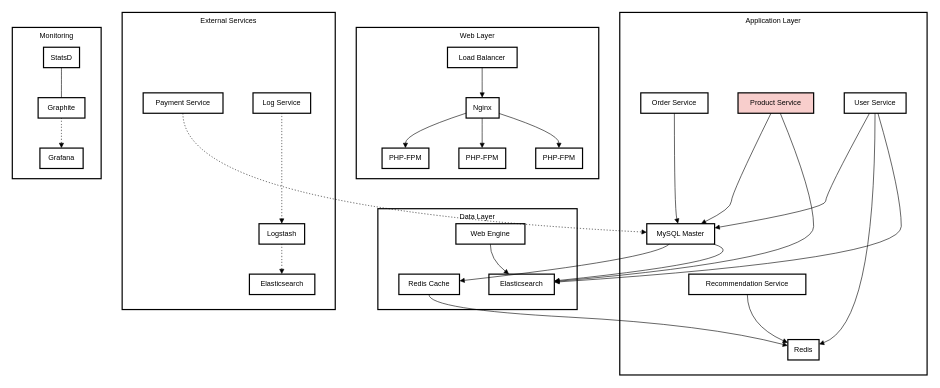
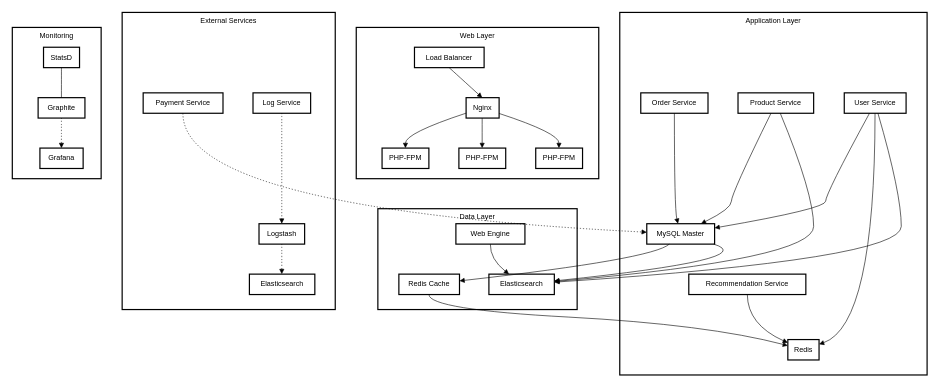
node "Load Balancer": moved (482, 57) -> (449, 57)
node "Product Service": fillcolor #f8cecc -> #ffffff
